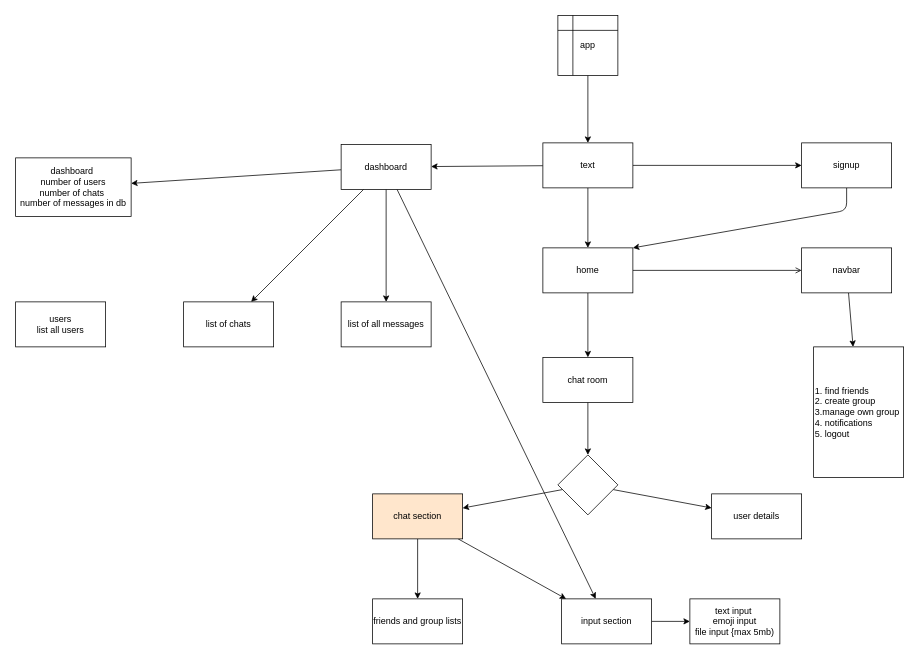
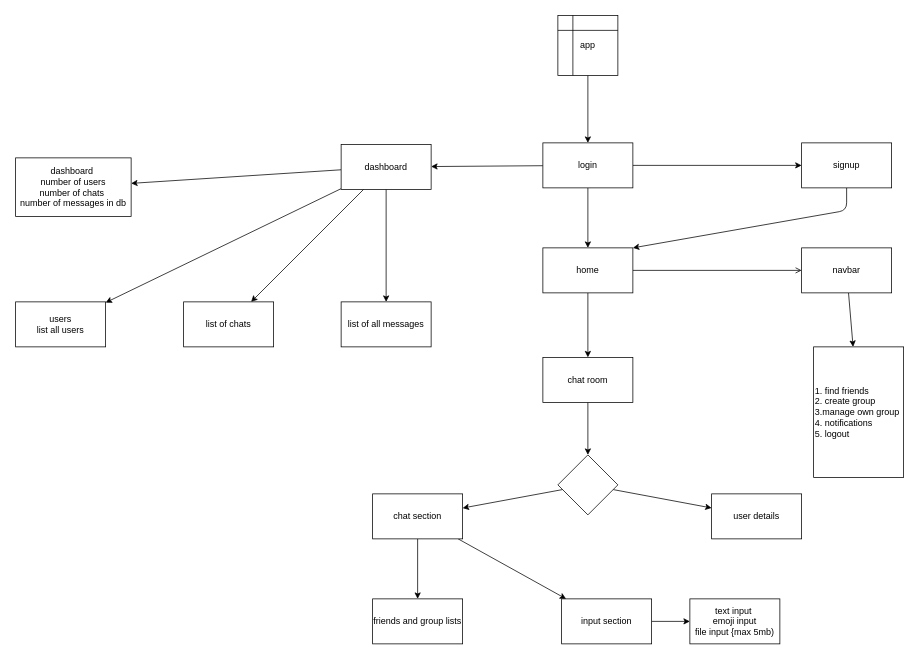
node "text": label "text" -> "login"
edge "dashboard" -> "input section": now "dashboard" -> "users list all users"
node "chat section": fillcolor #ffe6cc -> #ffffff
